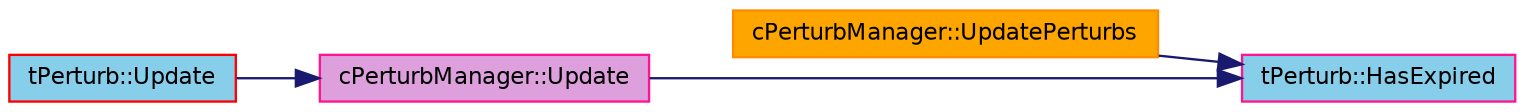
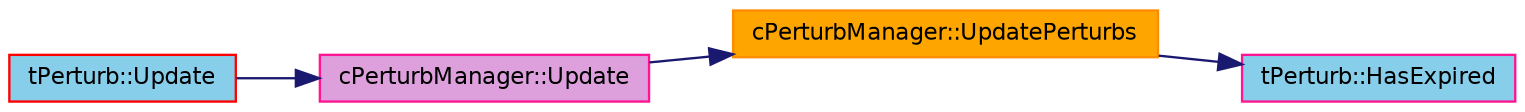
edge "cPerturbManager::Update" -> "tPerturb::HasExpired": now "cPerturbManager::Update" -> "cPerturbManager::UpdatePerturbs"
